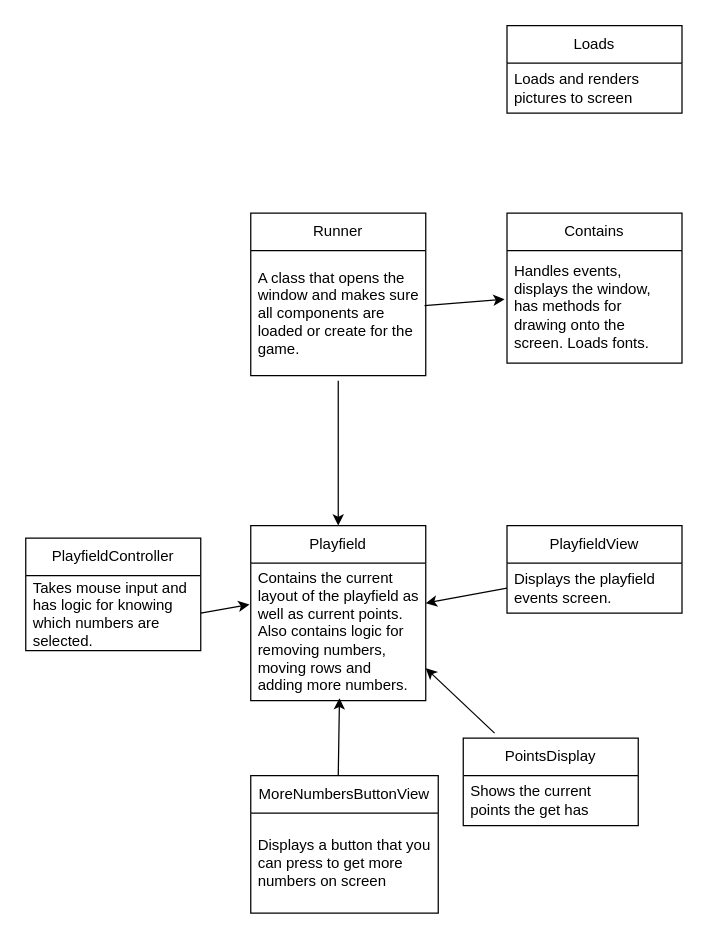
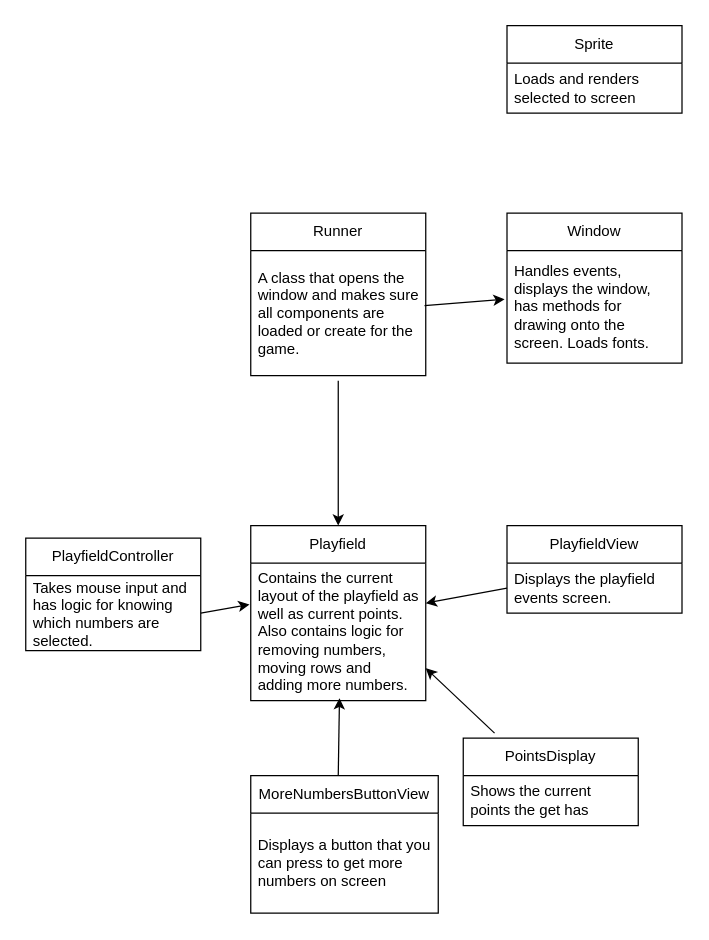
node "Loads": label "Loads" -> "Sprite"
node "Loads and renders pictures to screen": label "Loads and renders pictures to screen" -> "Loads and renders selected to screen"
node "Contains": label "Contains" -> "Window"
